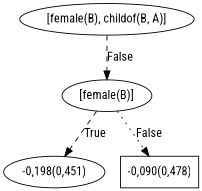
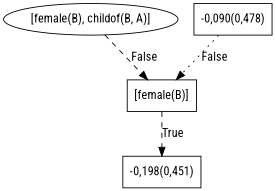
node "[female(B)]": shape ellipse -> box
edge "[female(B)]" -> "-0,090(0,478)": reversed
node "-0,198(0,451)": shape ellipse -> box
